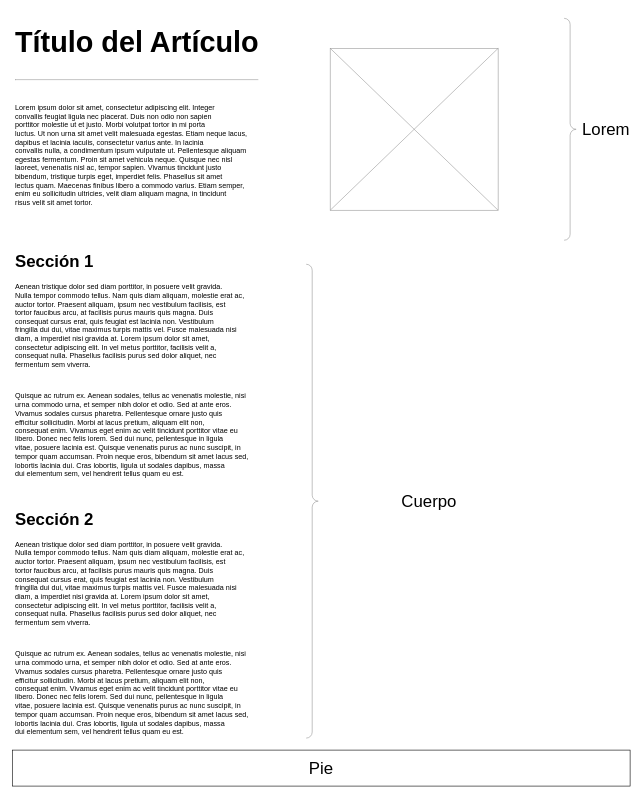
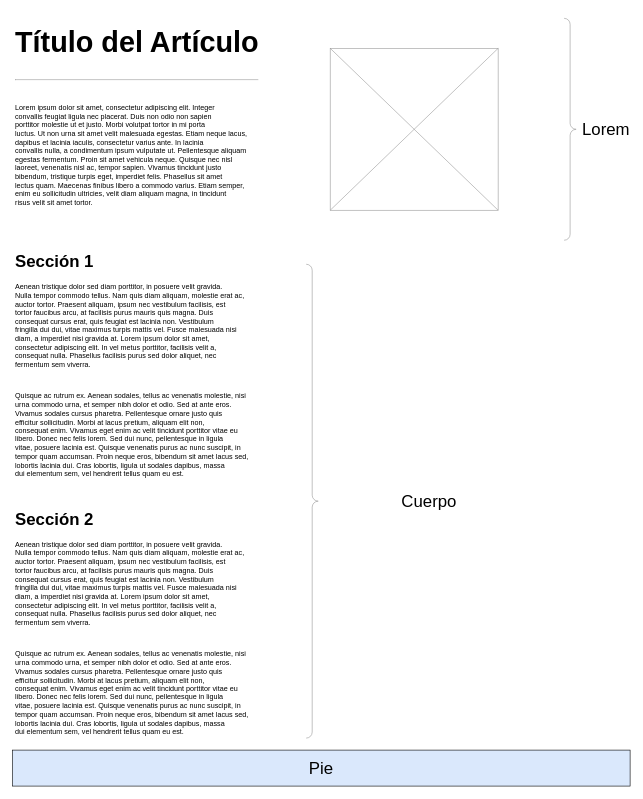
node "Pie": fillcolor #ffffff -> #dae8fc
